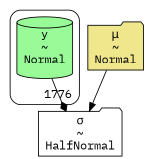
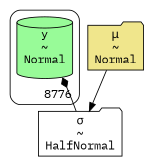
edge "y ~ Normal" -> "σ ~ HalfNormal": reversed
cluster "1776": label "1776" -> "8776"
